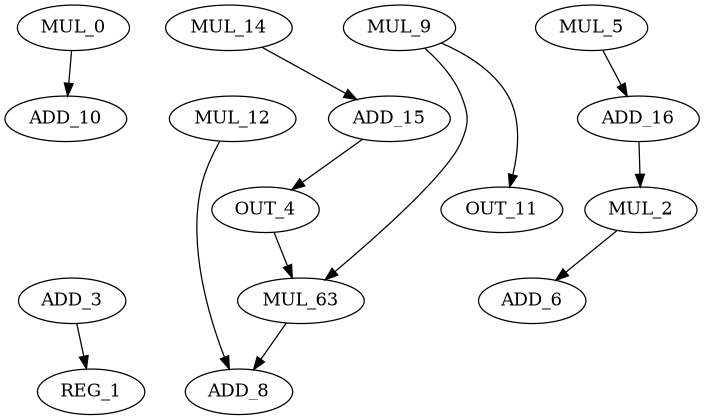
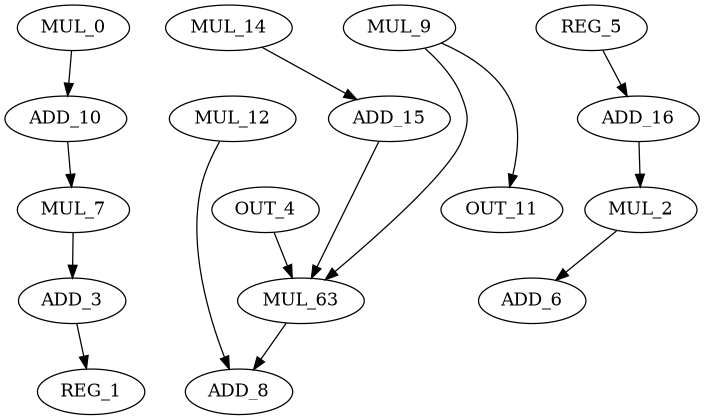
node "MUL_5": label "MUL_5" -> "REG_5"
edge "ADD_15" -> "OUT_4": now "ADD_15" -> "MUL_63"
node "MUL_7": added
